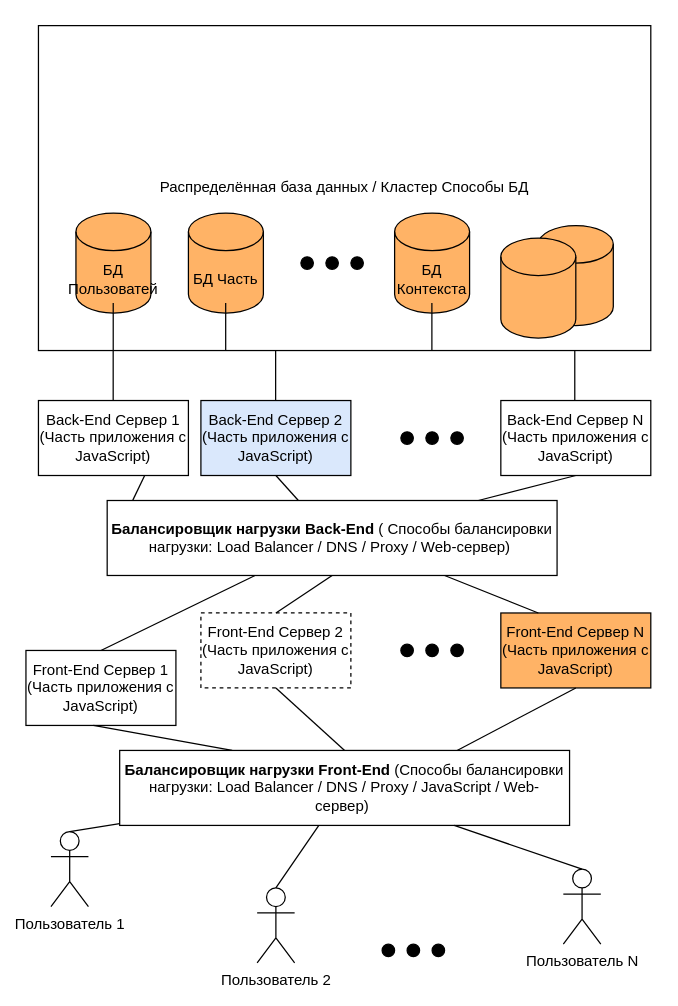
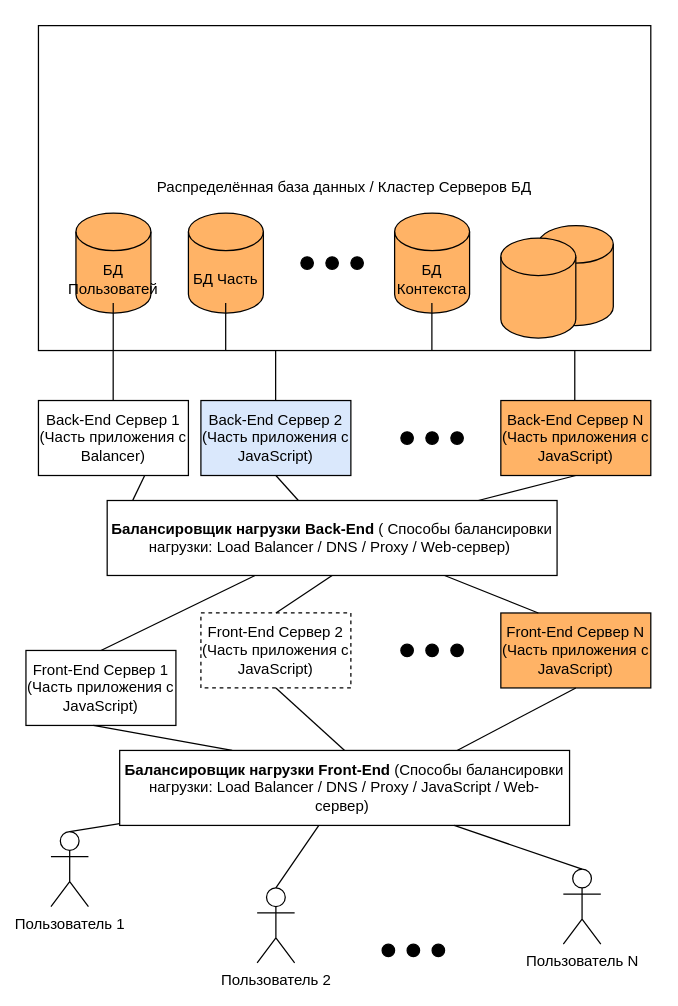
node "Распределённая база данных / Кластер Способы БД": label "Распределённая база данных / Кластер Способы БД" -> "Распределённая база данных / Кластер Серверов БД"
node "Back-End Сервер 1 (Часть приложения с JavaScript)": label "Back-End Сервер 1 (Часть приложения с JavaScript)" -> "Back-End Сервер 1 (Часть приложения с Balancer)"
node "Back-End Сервер N (Часть приложения с JavaScript)": fillcolor #ffffff -> #ffb366
